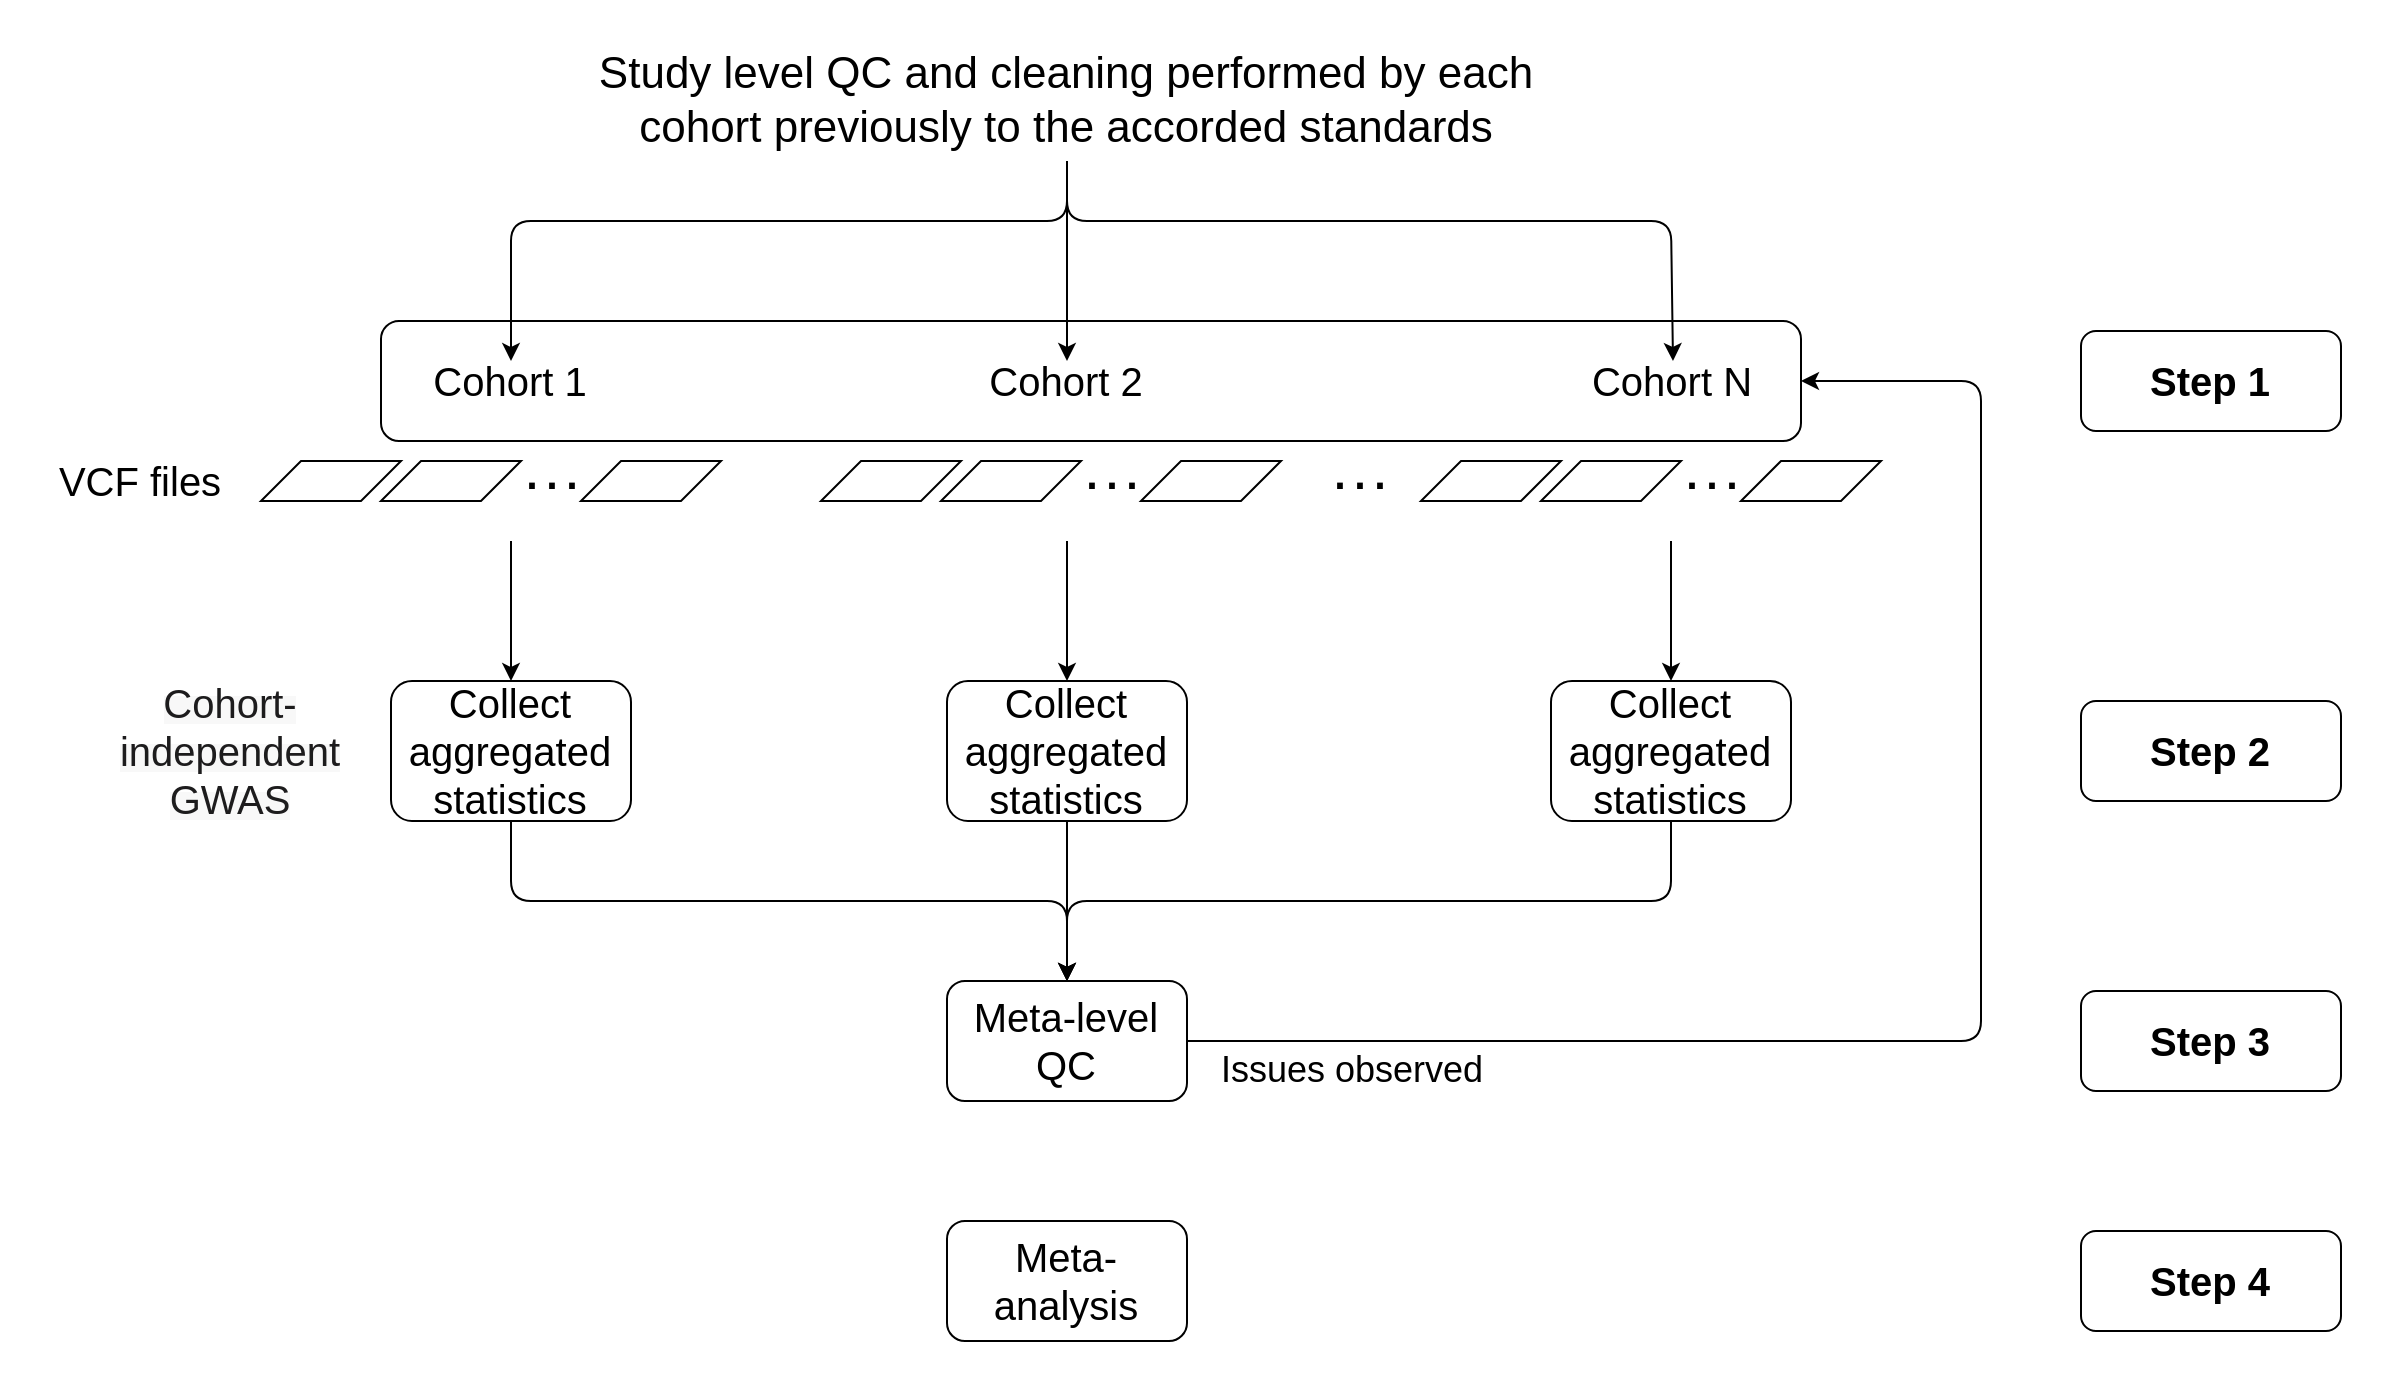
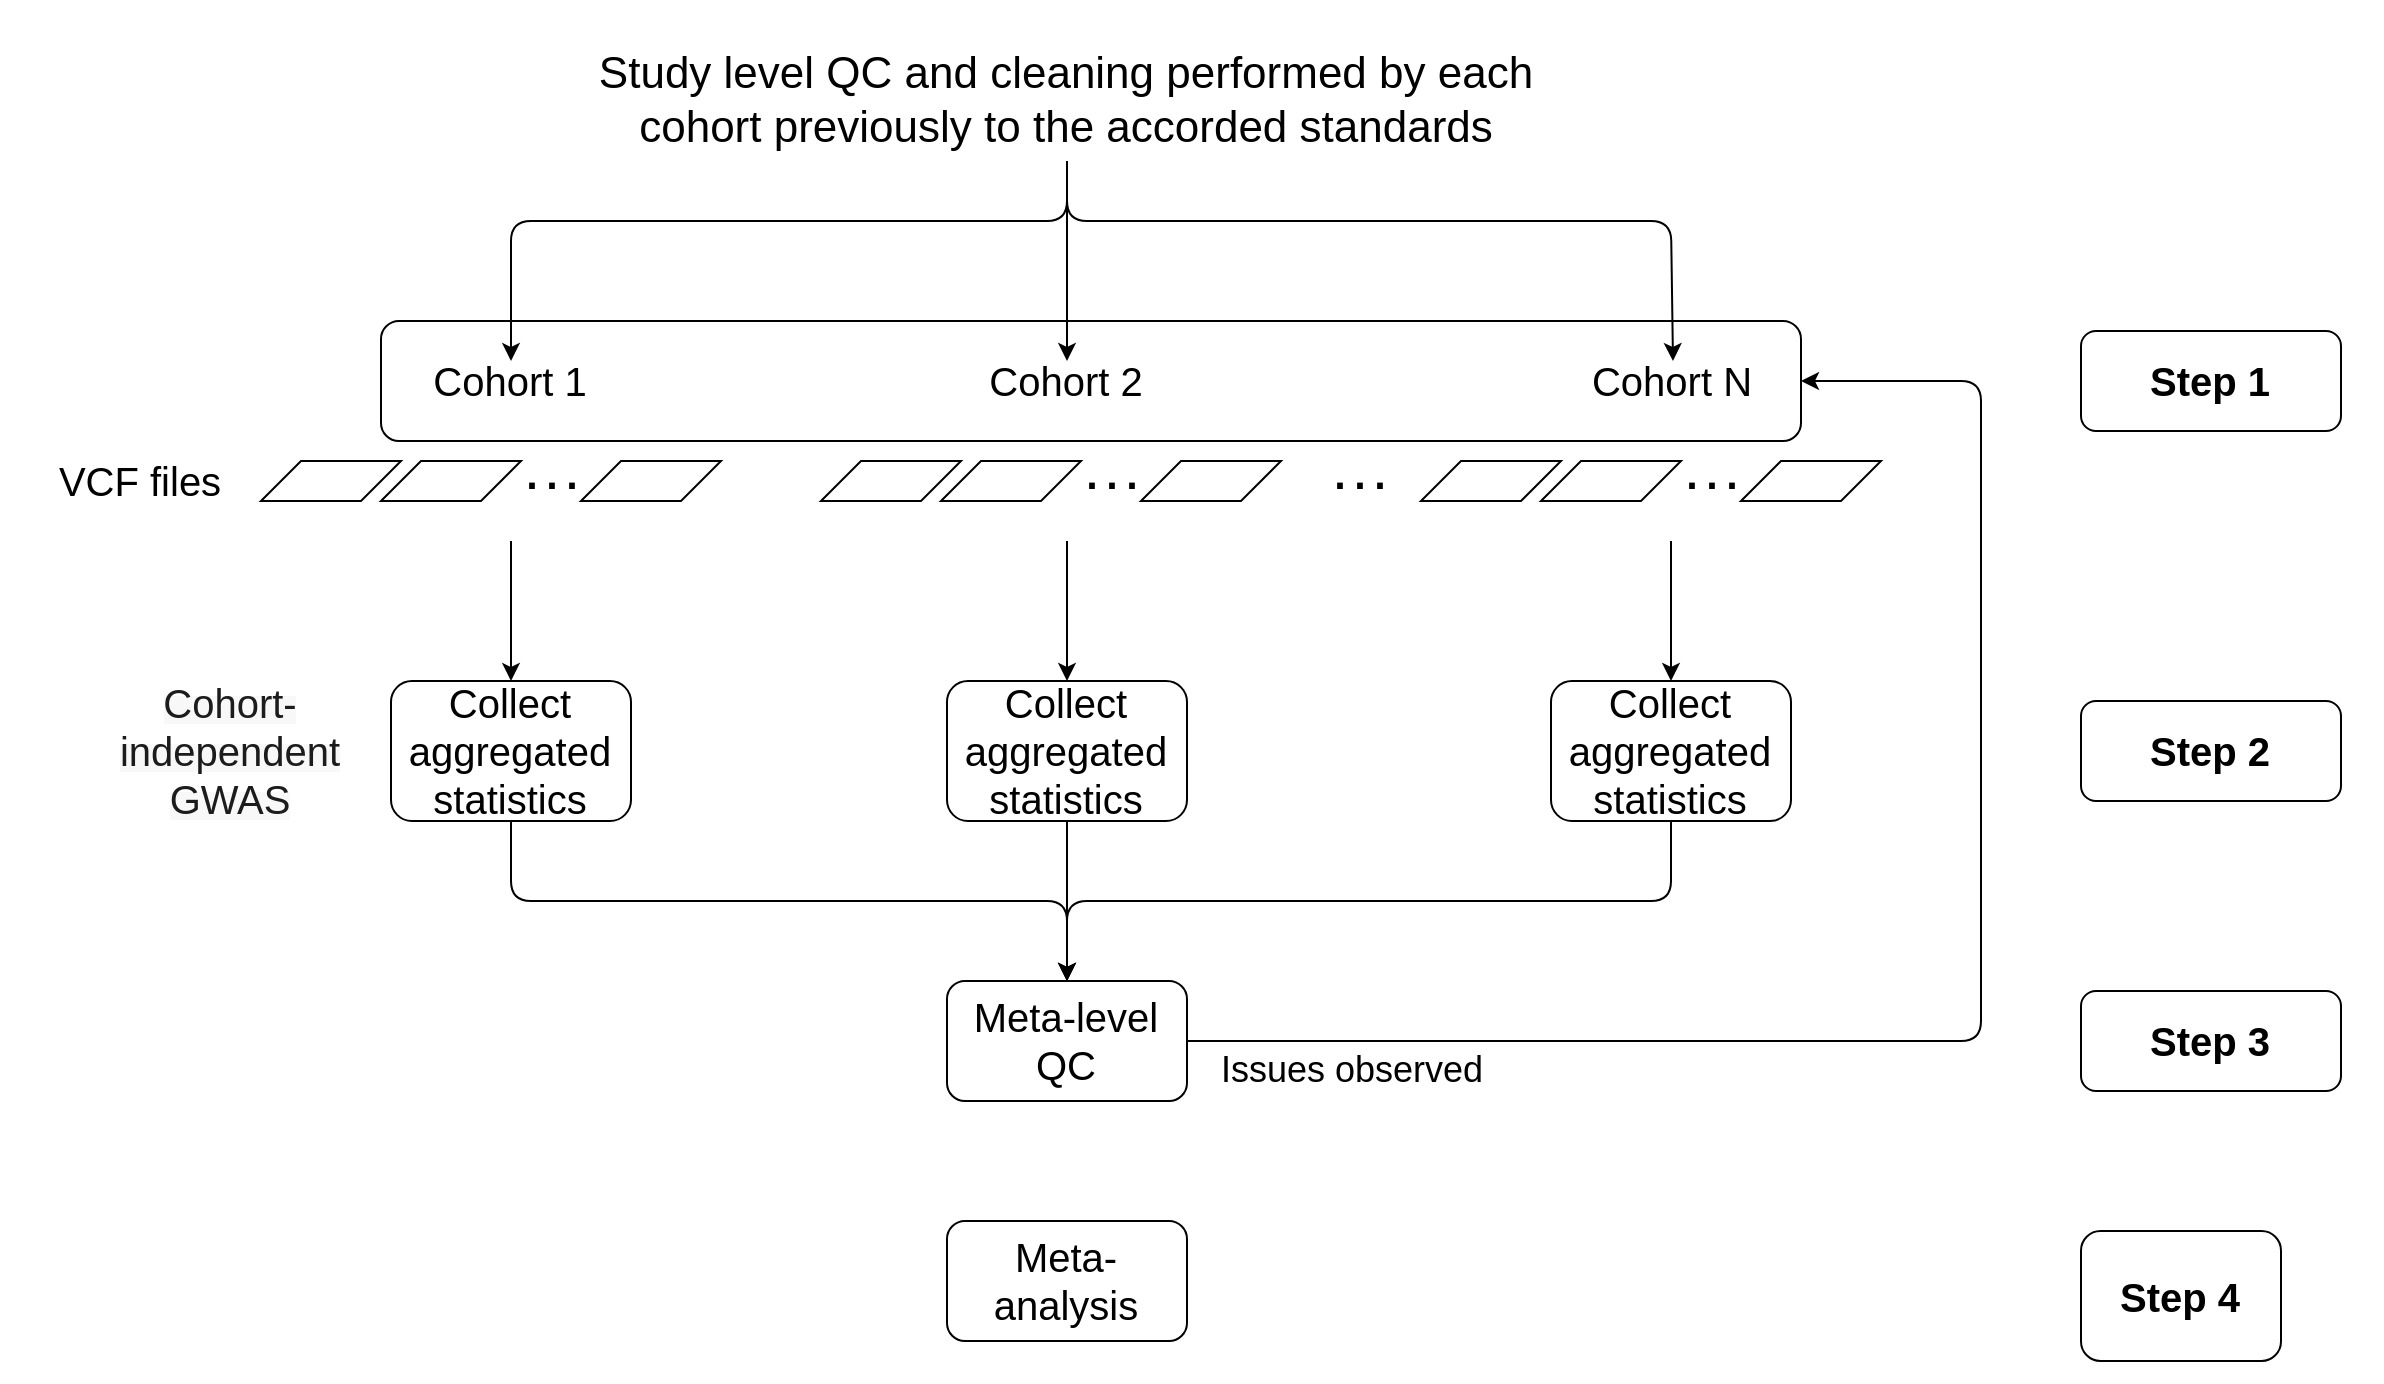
node "Step 4": size 260x100 -> 200x130
